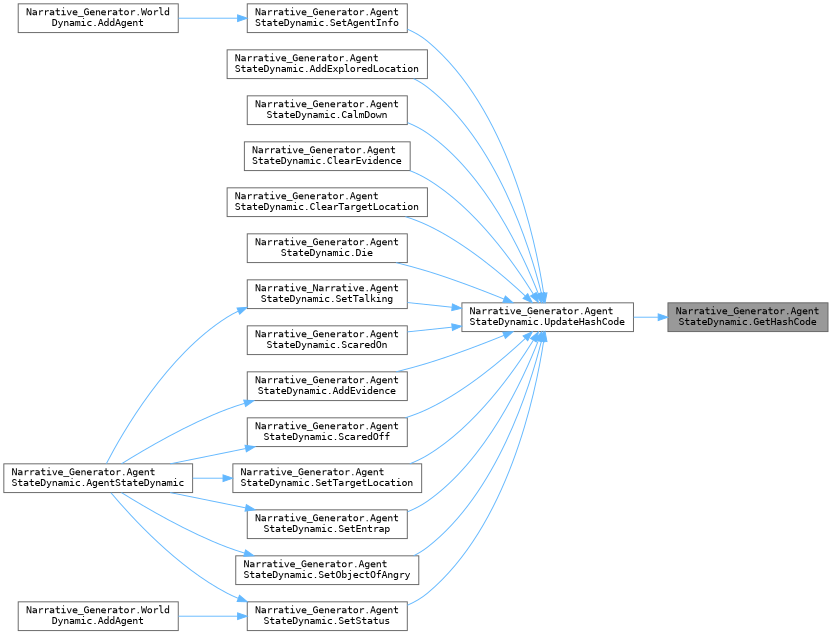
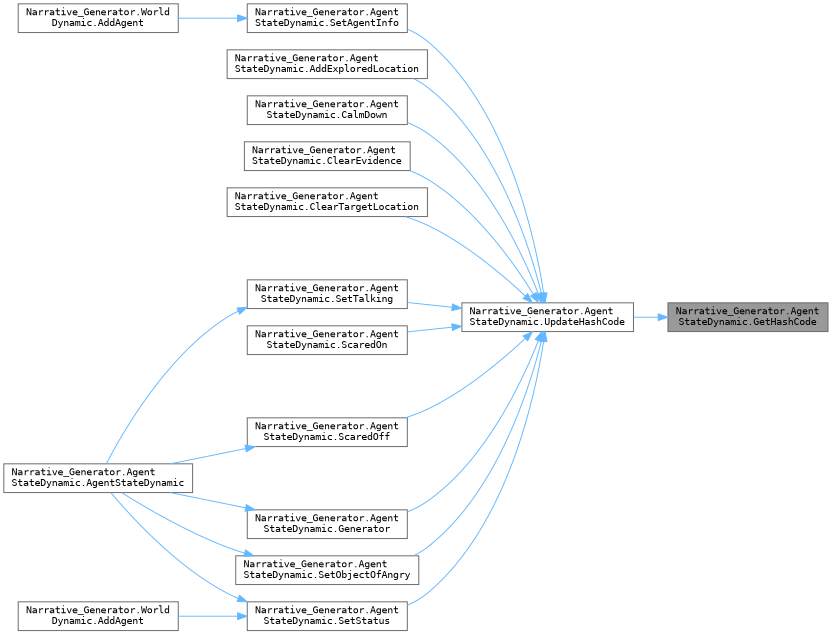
node "Narrative_Generator.Agent StateDynamic.Die": removed
node "Narrative_Narrative.Agent StateDynamic.SetTalking": label "Narrative_Narrative.Agent StateDynamic.SetTalking" -> "Narrative_Generator.Agent StateDynamic.SetTalking"
node "Narrative_Generator.Agent StateDynamic.AddEvidence": removed
node "Narrative_Generator.Agent StateDynamic.SetTargetLocation": removed
node "Narrative_Generator.Agent StateDynamic.SetEntrap": label "Narrative_Generator.Agent StateDynamic.SetEntrap" -> "Narrative_Generator.Agent StateDynamic.Generator"
